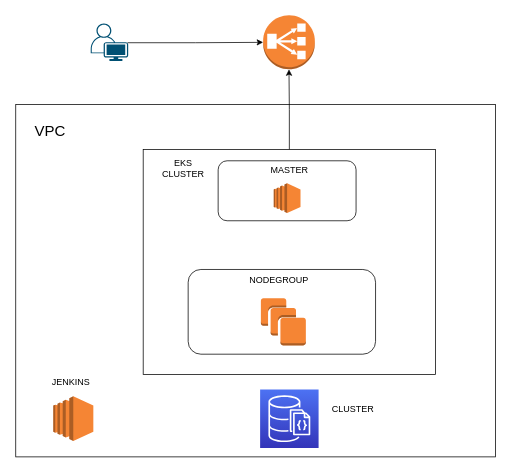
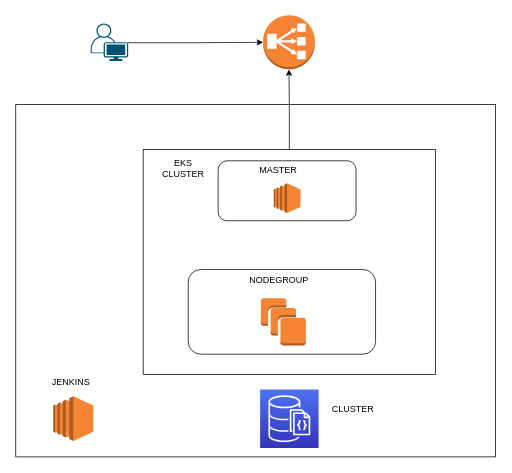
node "VPC": removed
node "MASTER": moved (290, 171) -> (278, 171)
